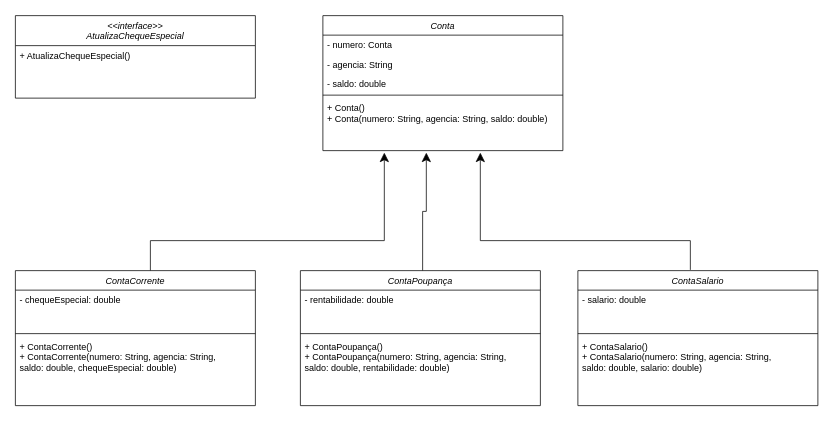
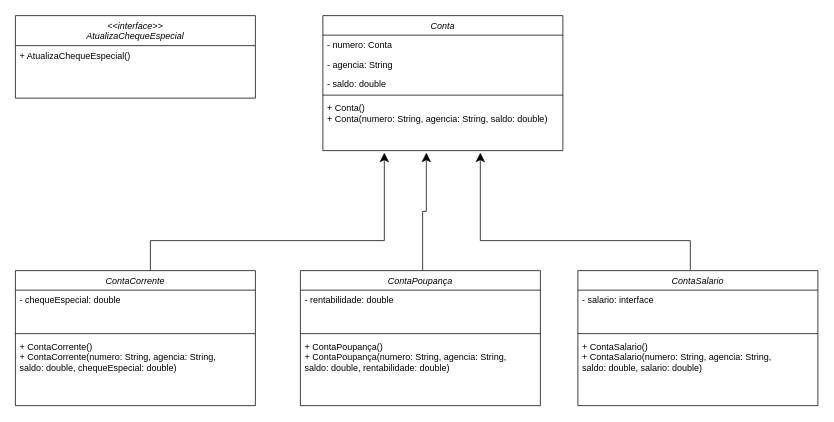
node "- salario: double": label "- salario: double" -> "- salario: interface"
